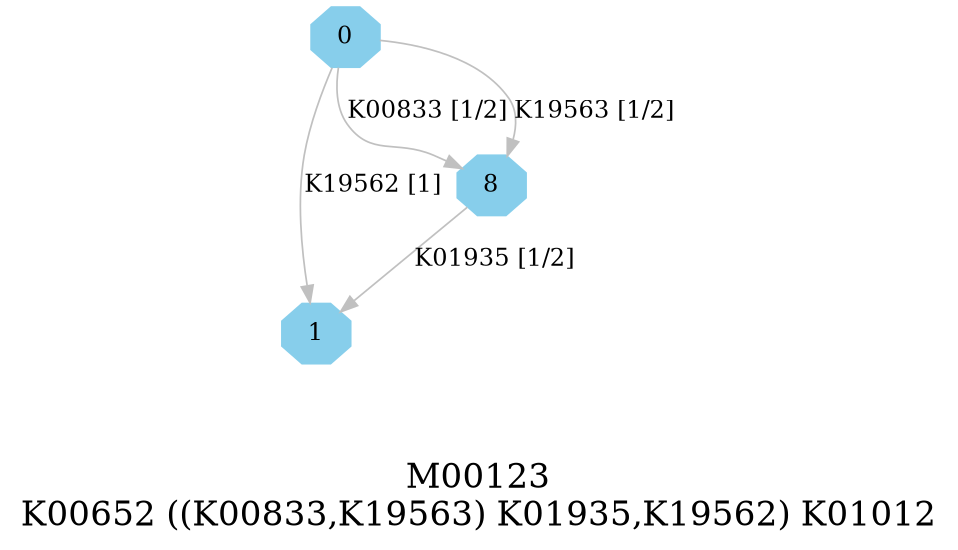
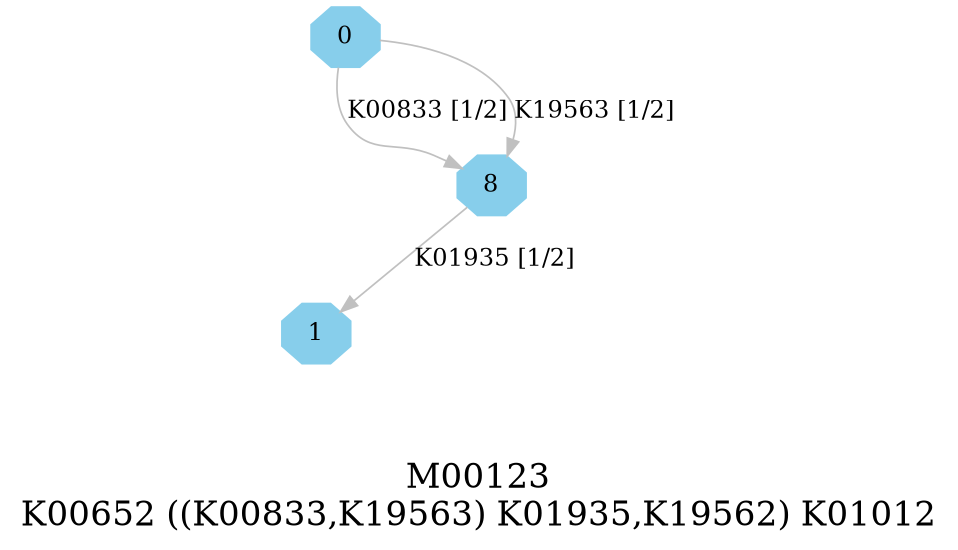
edge "0" -> "1": removed, label "K19562 [1]"
